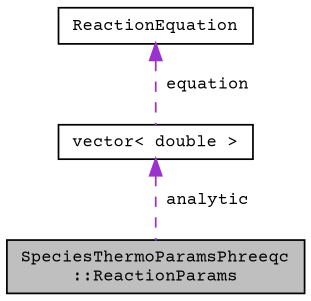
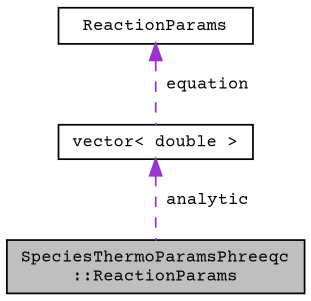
node "ReactionEquation": label "ReactionEquation" -> "ReactionParams"
